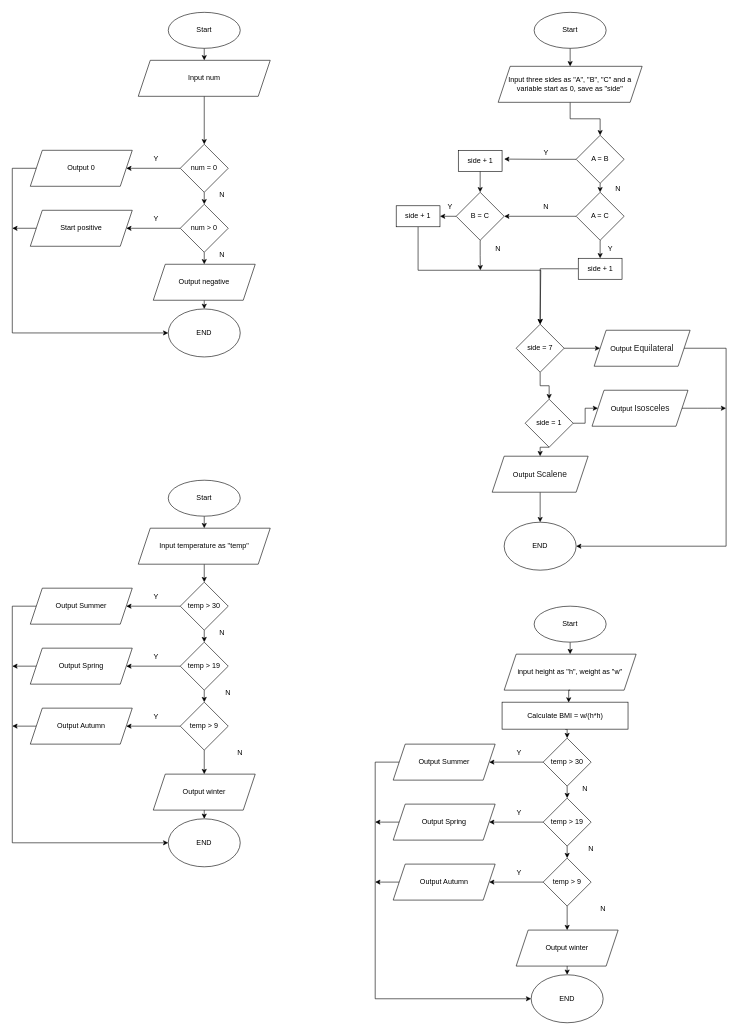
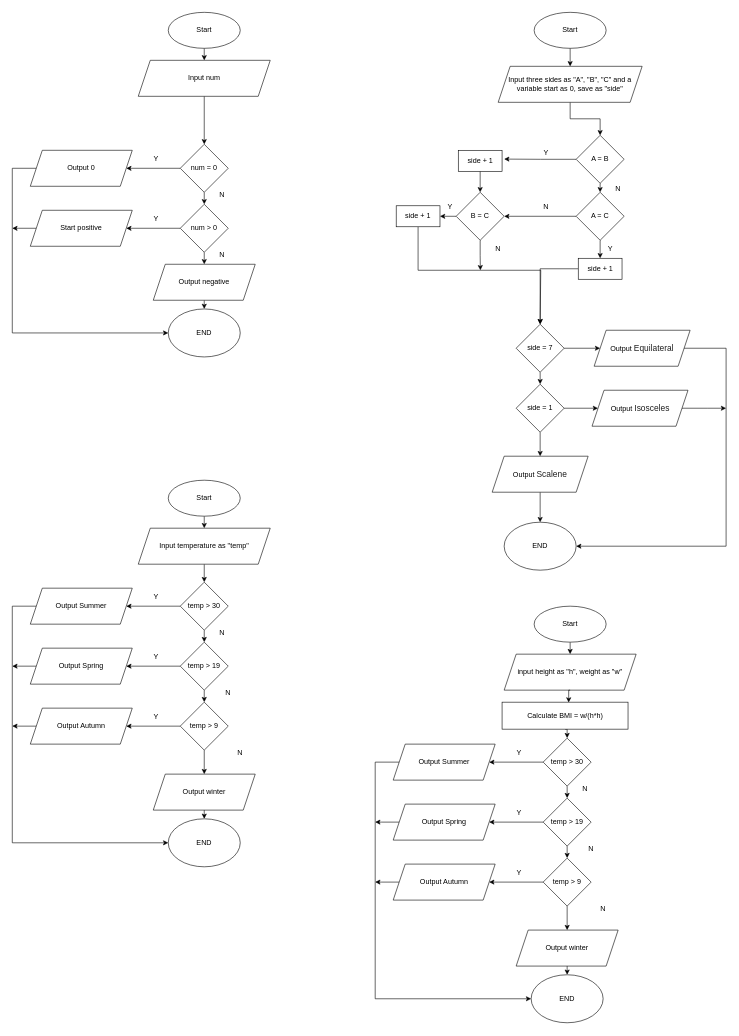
node "side = 1": moved (549, 423) -> (540, 408)
